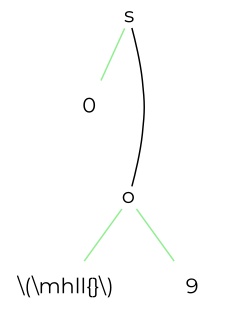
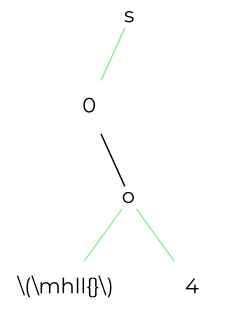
edge "s" -- "o": now "0" -- "o"
node "9": label "9" -> "4"
